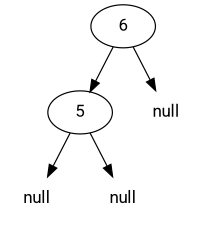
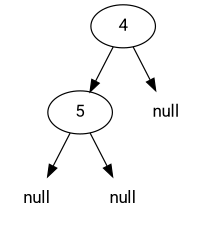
node "6": label "6" -> "4"
